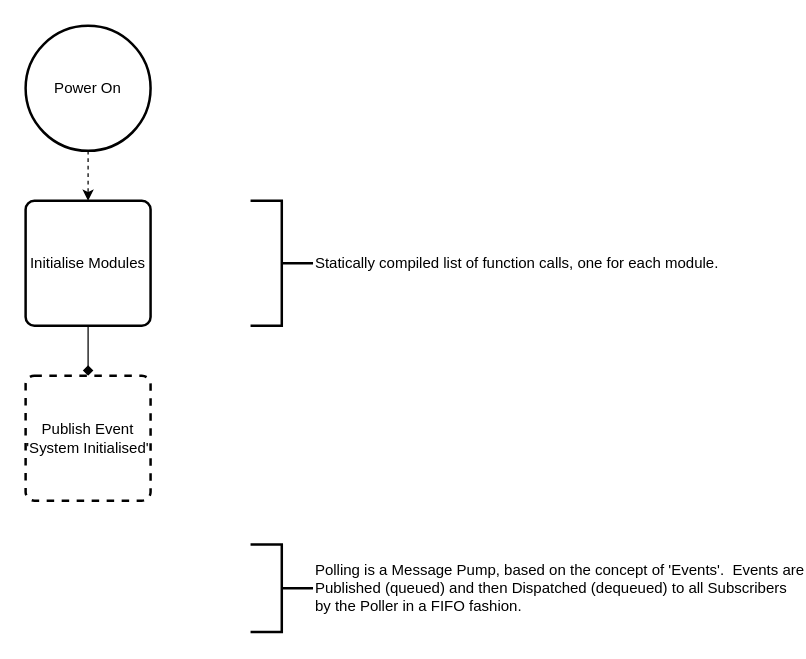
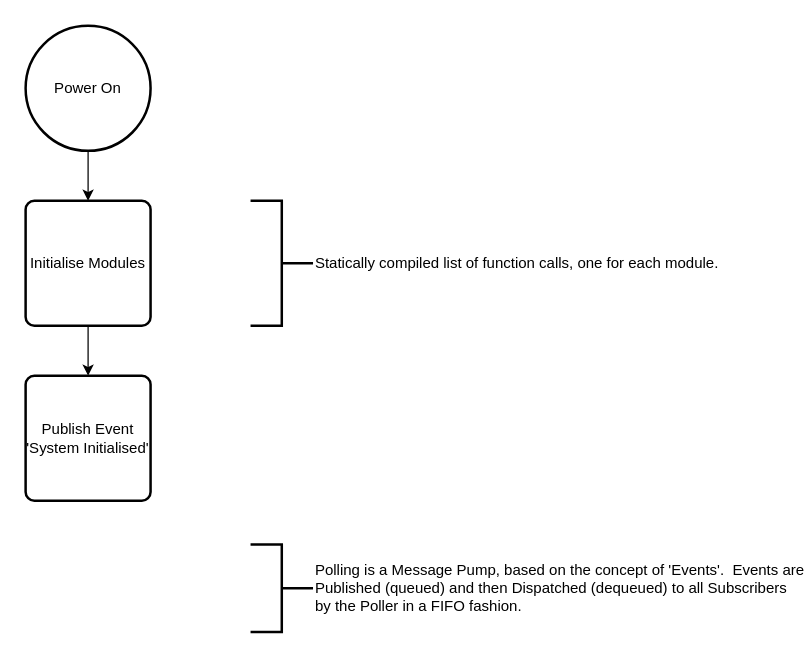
edge "Power On" -> "Initialise Modules": style dashed -> solid
edge "Initialise Modules" -> "Publish Event 'System Initialised'": arrowhead diamond -> classic
node "Publish Event 'System Initialised'": style dashed -> solid
